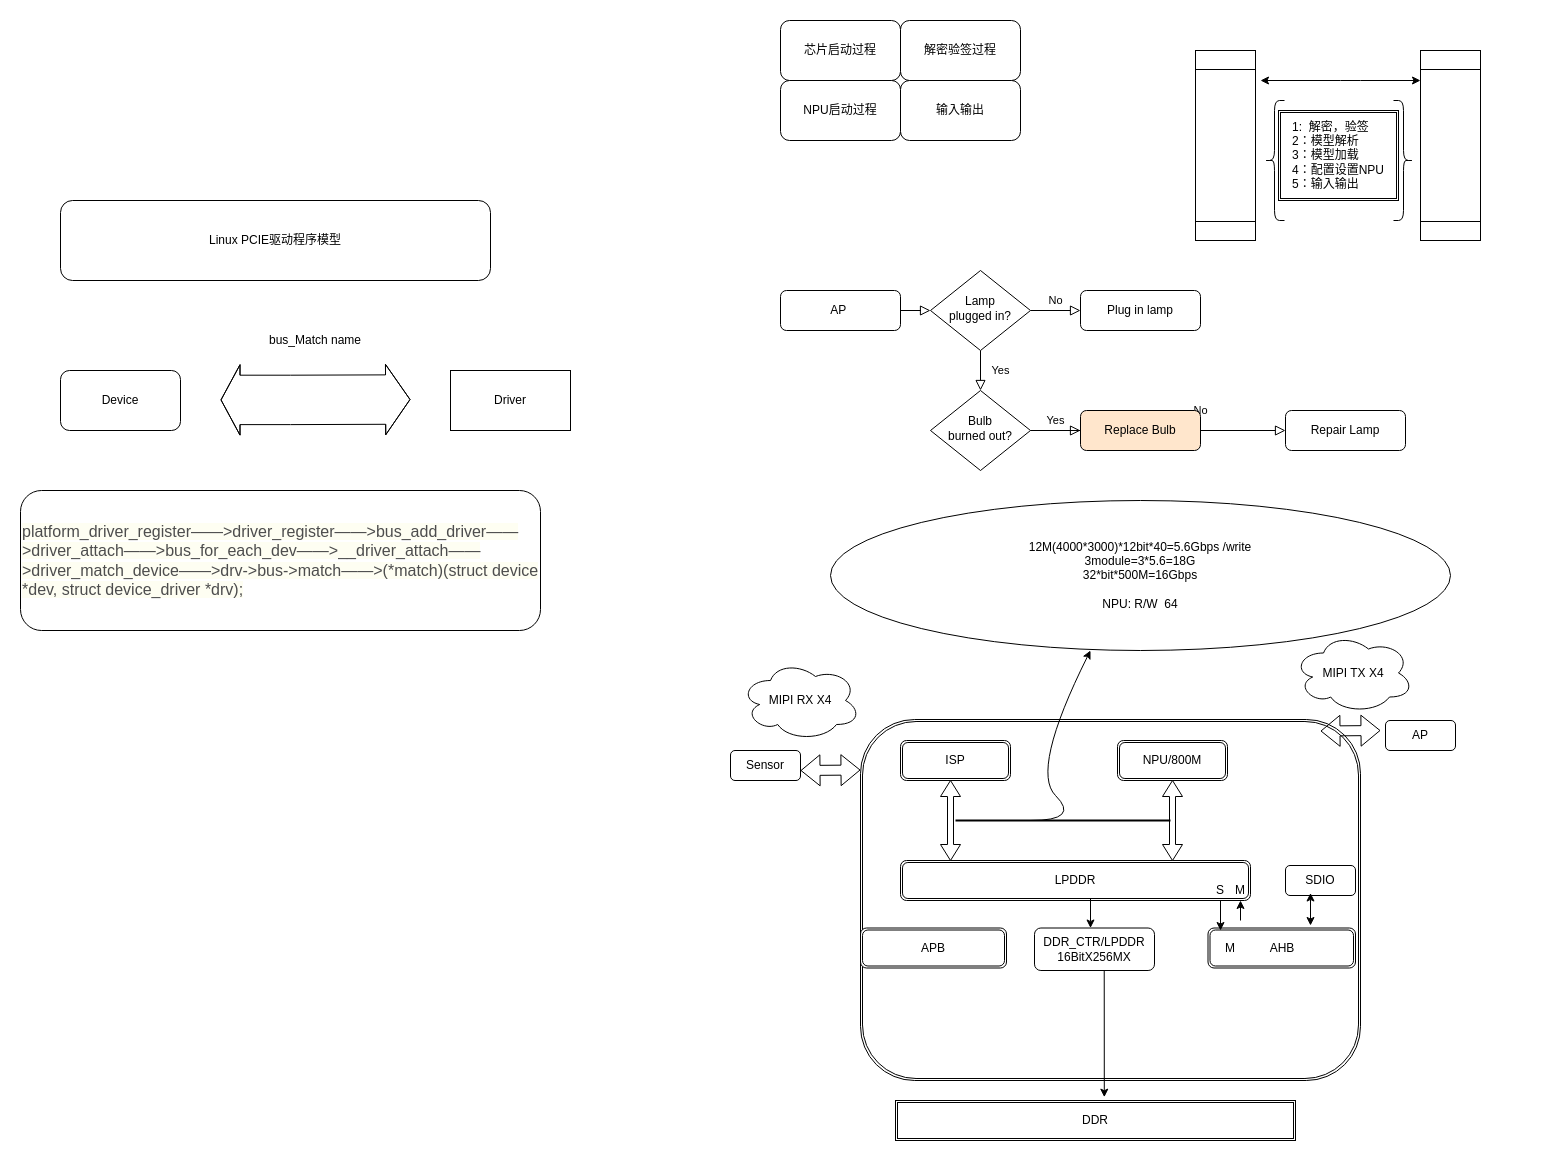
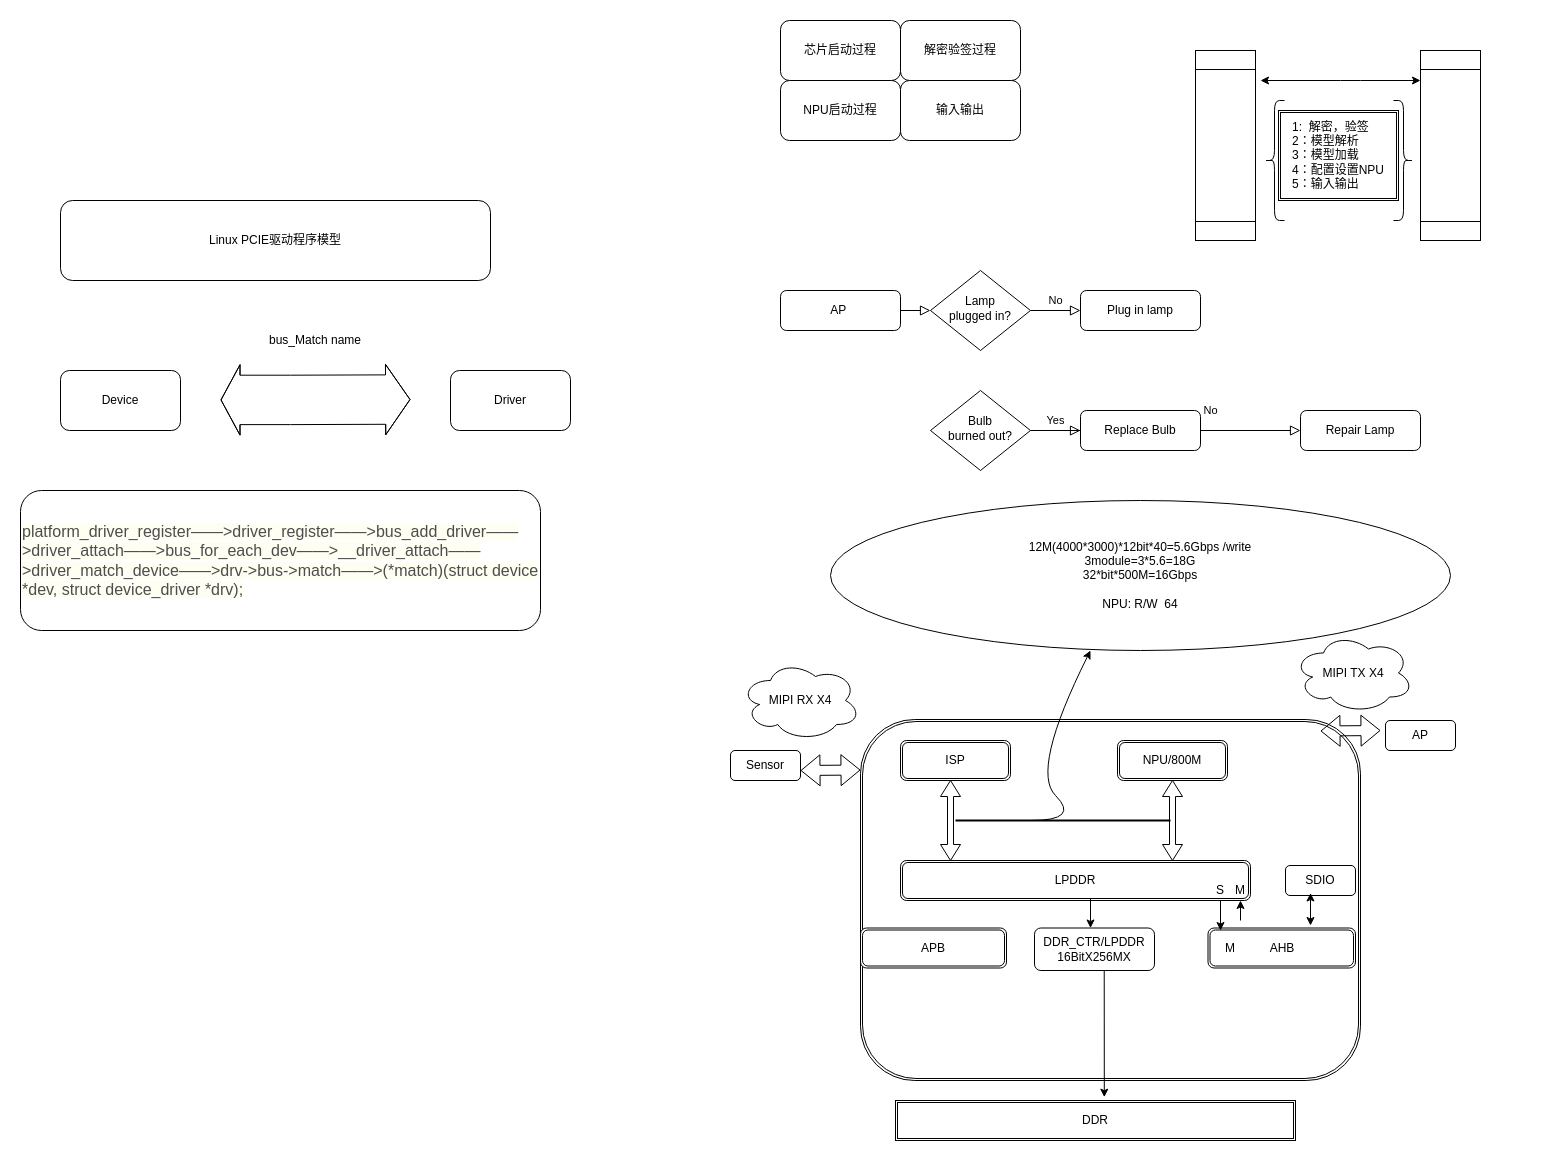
edge "Lamp plugged in?" -> "Bulb burned out?": removed, label "Yes"
node "Driver": shape rectangle -> rounded rectangle
node "Replace Bulb": fillcolor #ffe6cc -> #ffffff
node "Repair Lamp": moved (1346, 431) -> (1361, 431)
